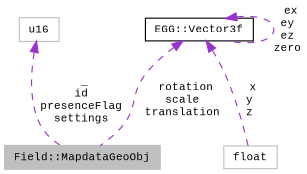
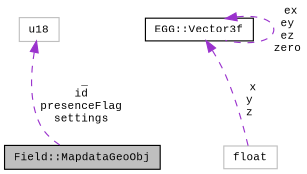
node "u16": label "u16" -> "u18"
edge "Field::MapdataGeoObj" -> "EGG::Vector3f": removed, label "rotation scale translation"
node "Field::MapdataGeoObj": color grey75 -> black
